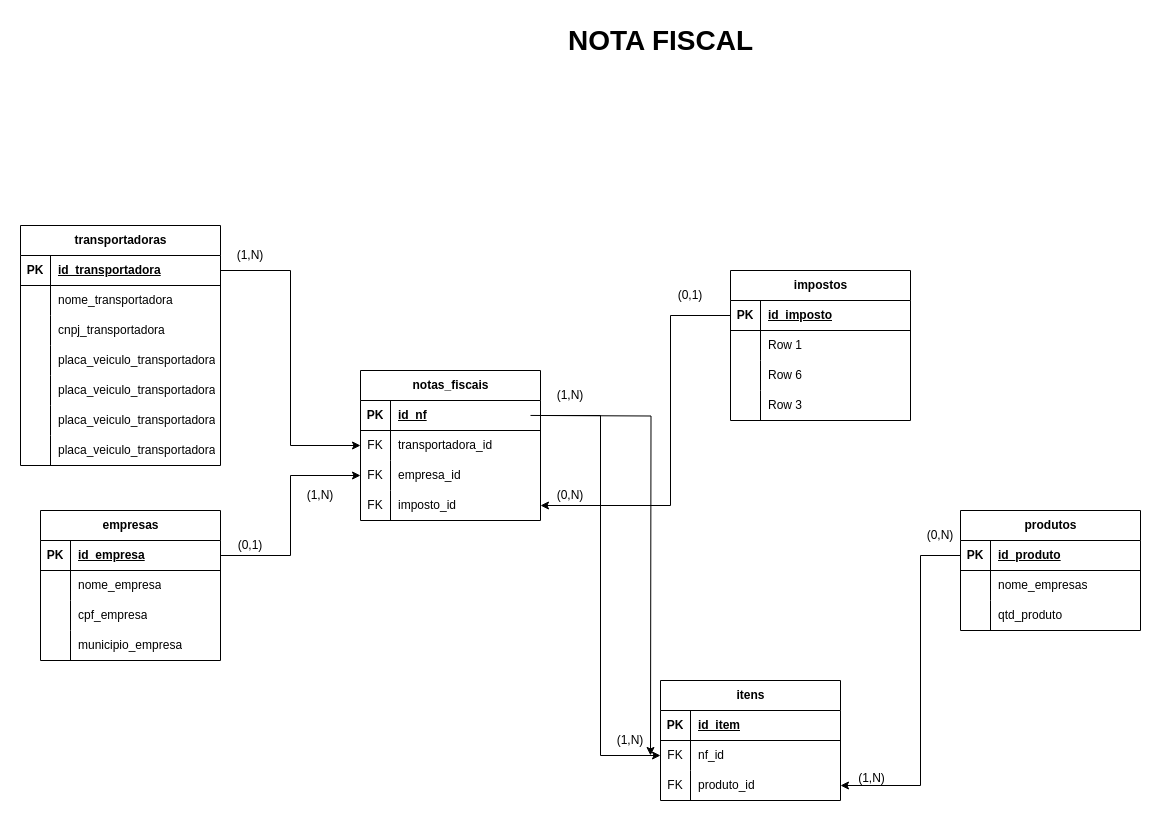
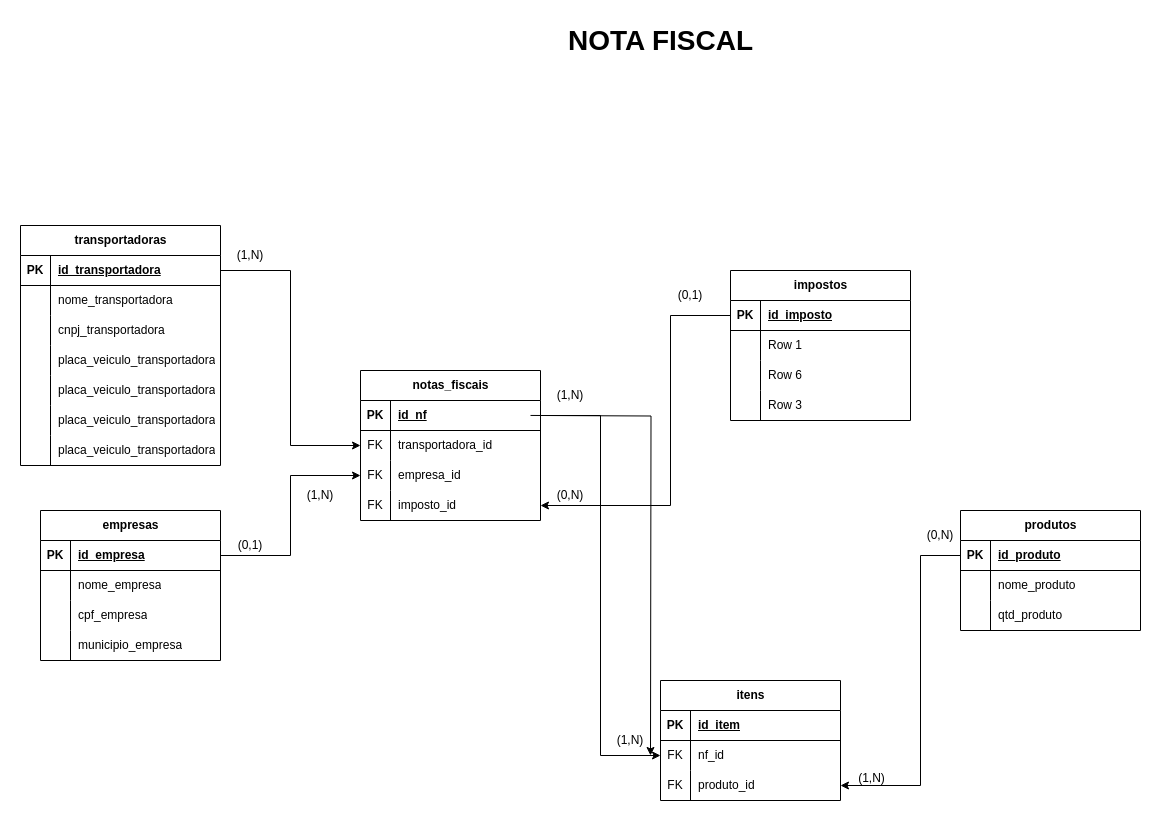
node "nome_empresas": label "nome_empresas" -> "nome_produto"
